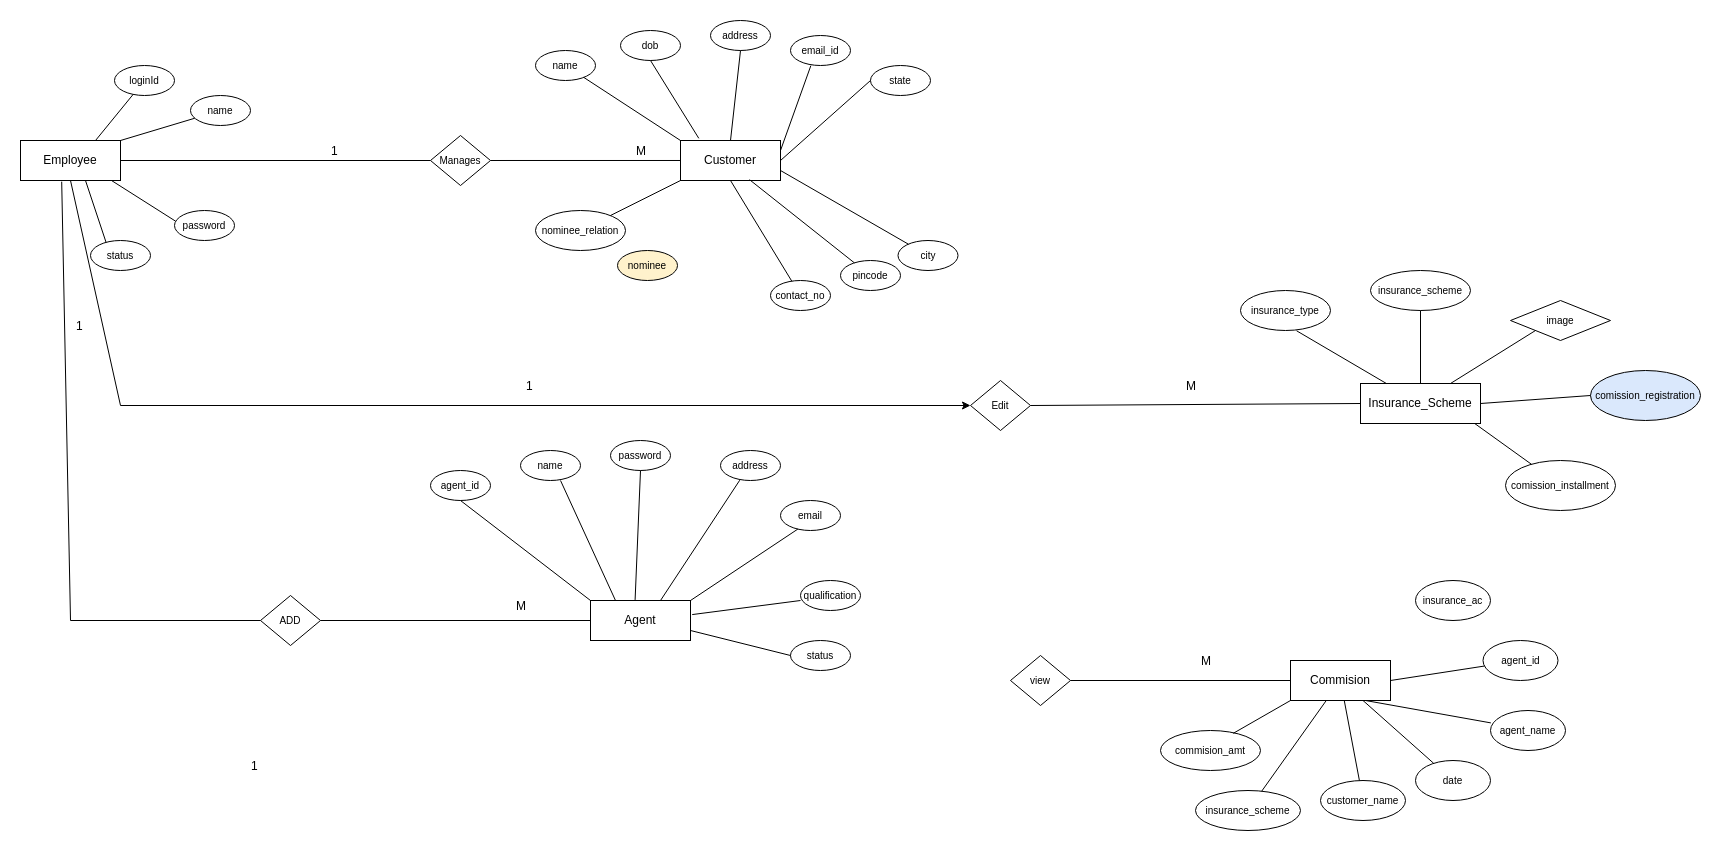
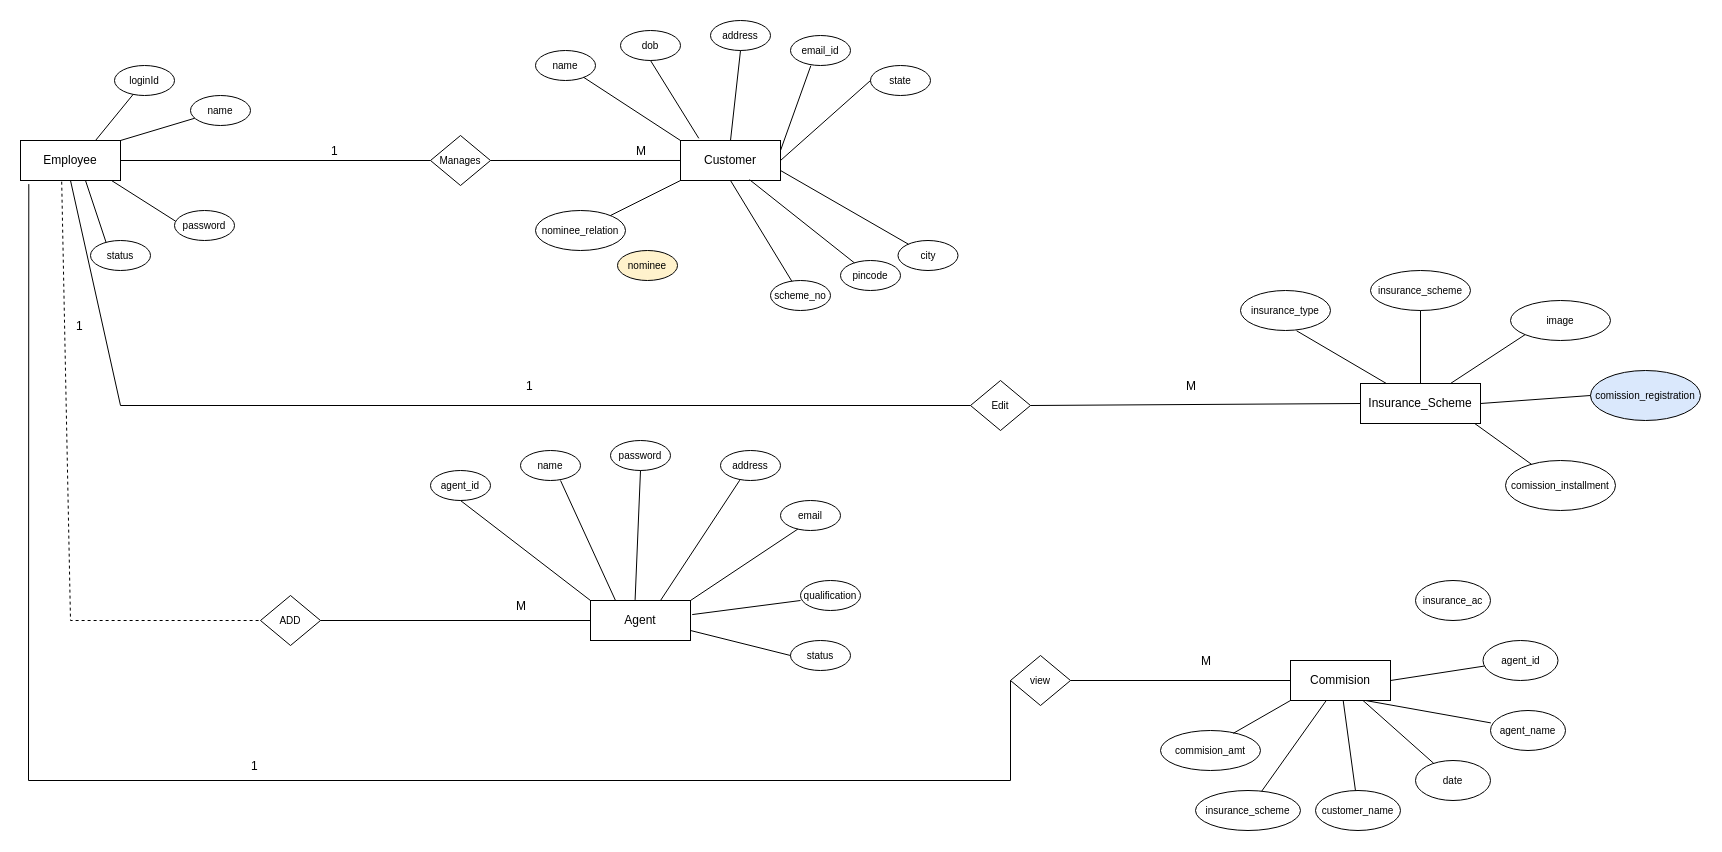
node "contact_no": label "contact_no" -> "scheme_no"
node "image": shape diamond -> ellipse
edge "Employee" -> "Edit": arrowhead classic -> none
edge "Employee" -- "ADD": style solid -> dashed
edge "Employee" -- "view": added
node "customer_name": moved (1363, 801) -> (1358, 811)
